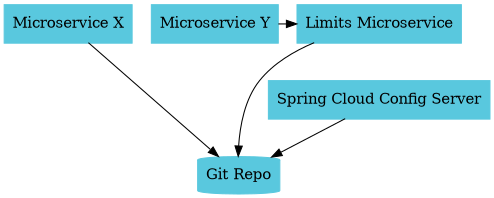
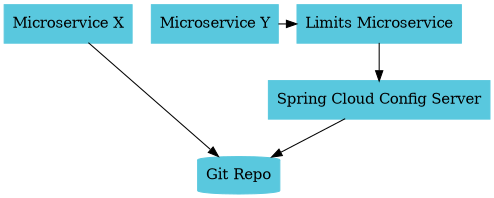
edge "Limits Microservice" -> "Git Repo": now "Limits Microservice" -> "Spring Cloud Config Server"
